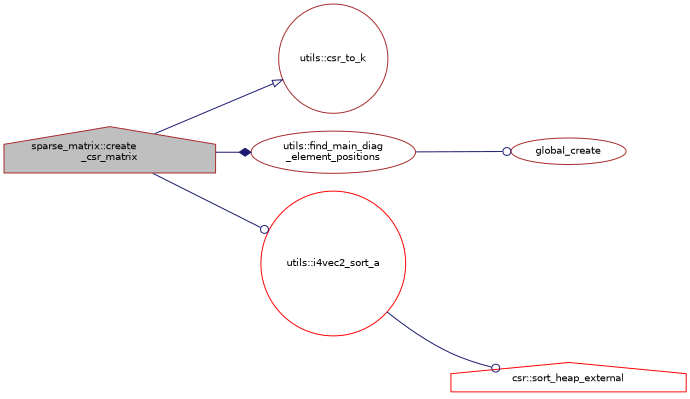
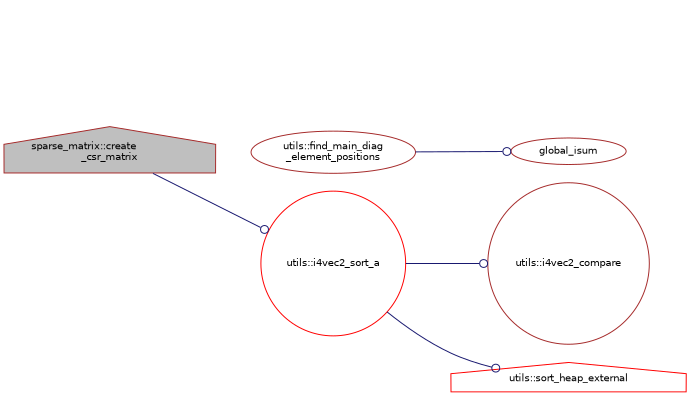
node "utils::csr_to_k": removed
node "global_create": label "global_create" -> "global_isum"
edge "sparse_matrix::create _csr_matrix" -> "utils::find_main_diag _element_positions": removed
node "utils::i4vec2_compare": added
node "csr::sort_heap_external": label "csr::sort_heap_external" -> "utils::sort_heap_external"
